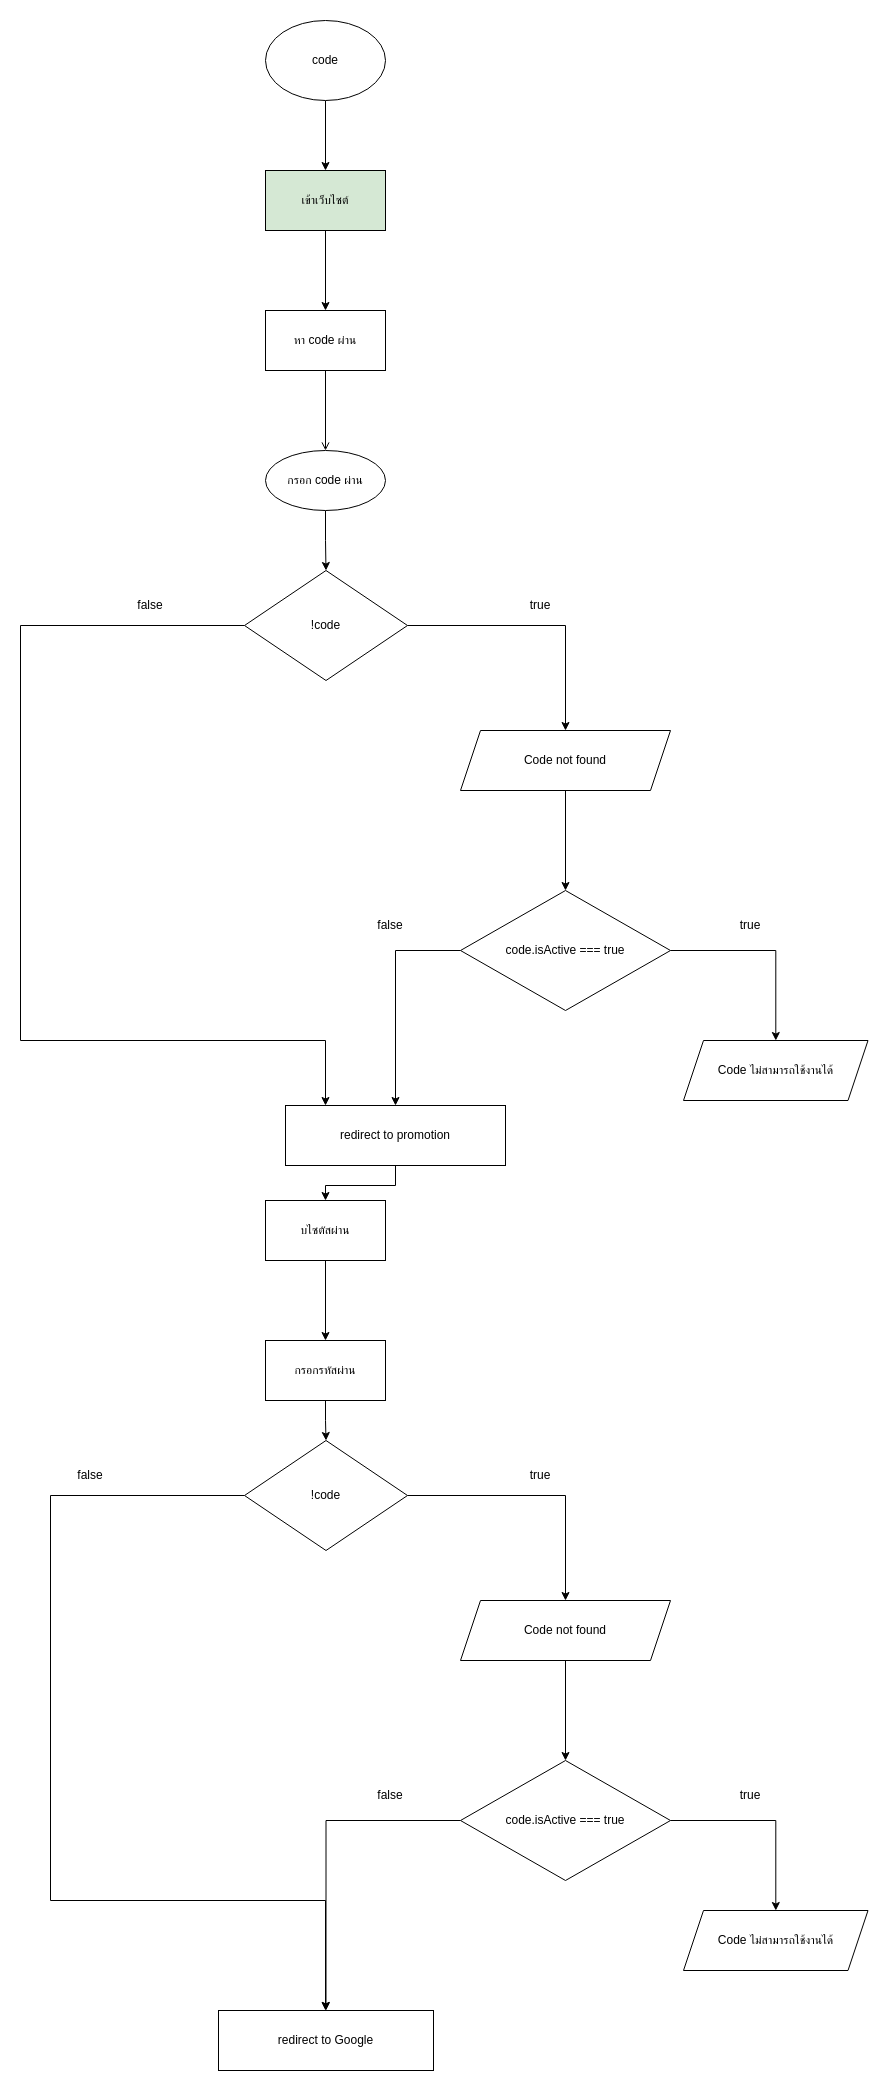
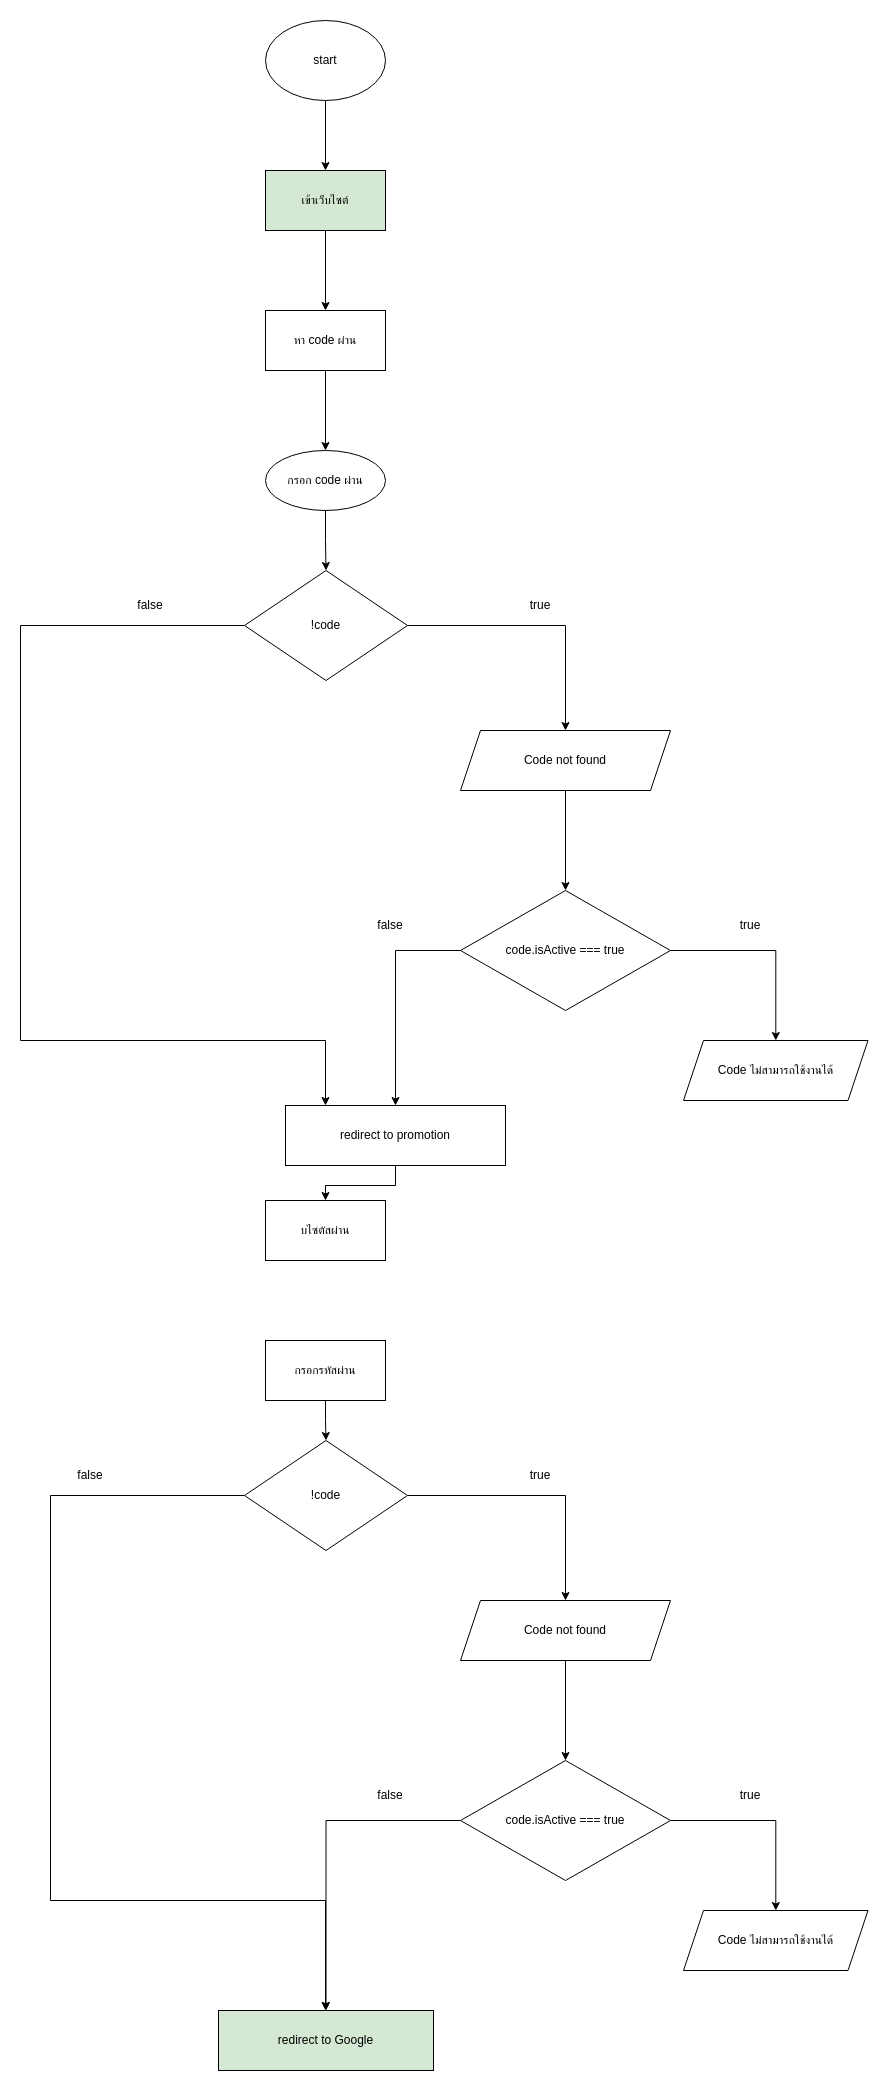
node "code": label "code" -> "start"
edge "หา code ผ่าน" -> "กรอก code ผ่าน": arrowhead open -> classic
edge "บไซตัสผ่าน" -> "กรอกรหัสผ่าน": removed
node "redirect to Google": fillcolor #ffffff -> #d5e8d4
